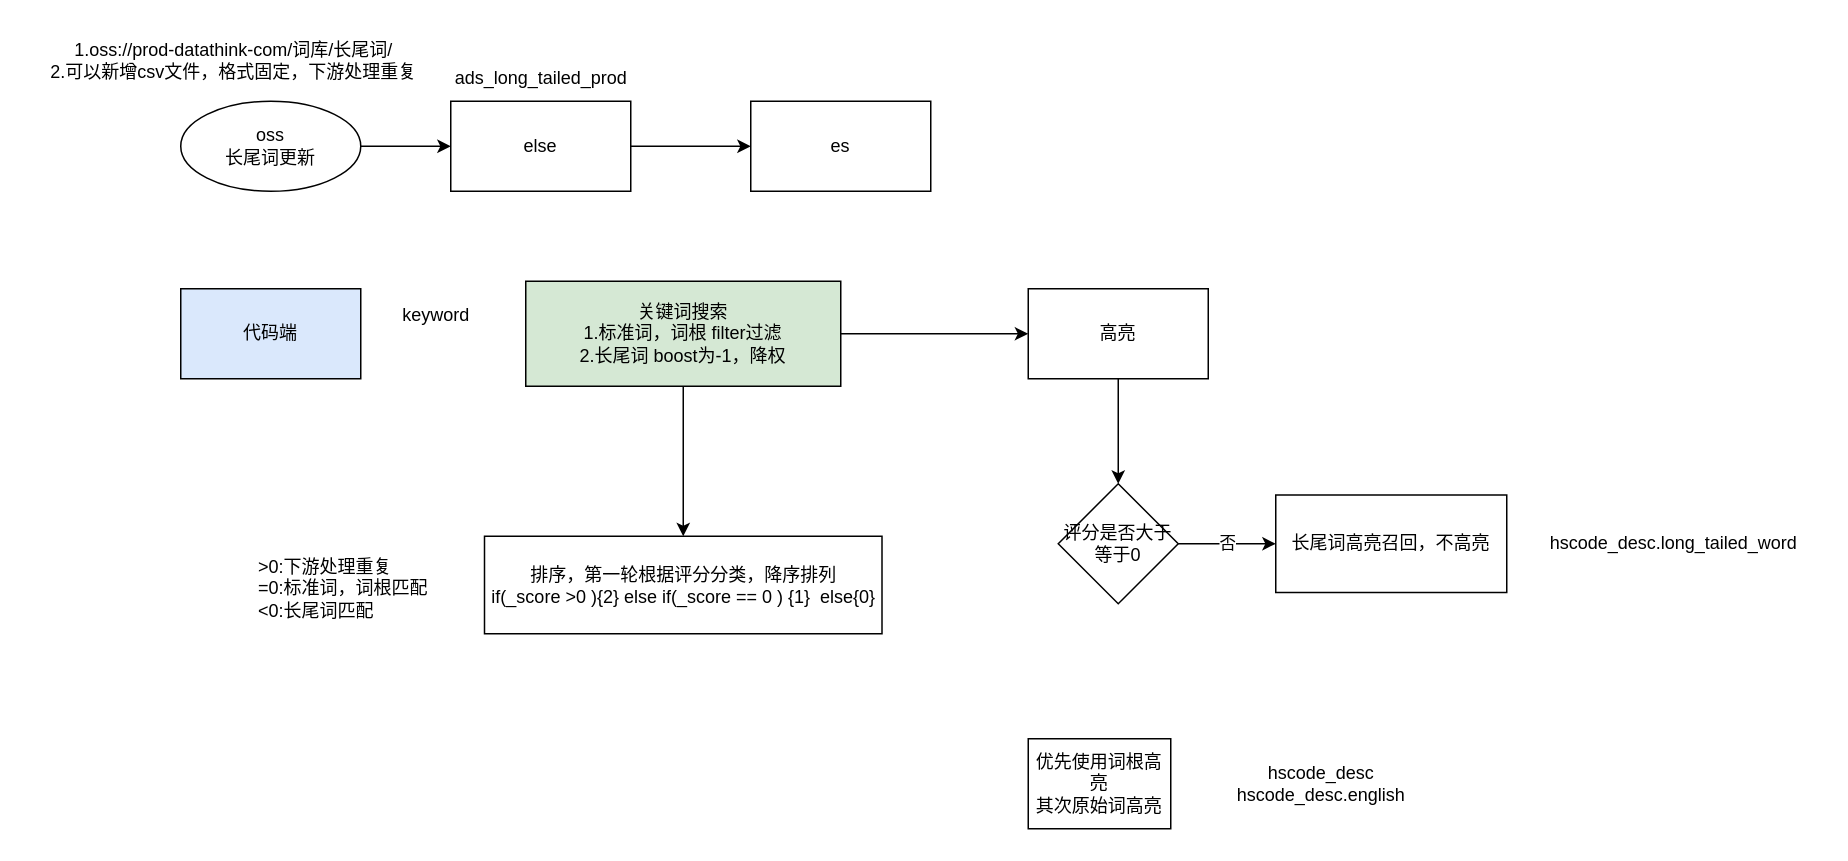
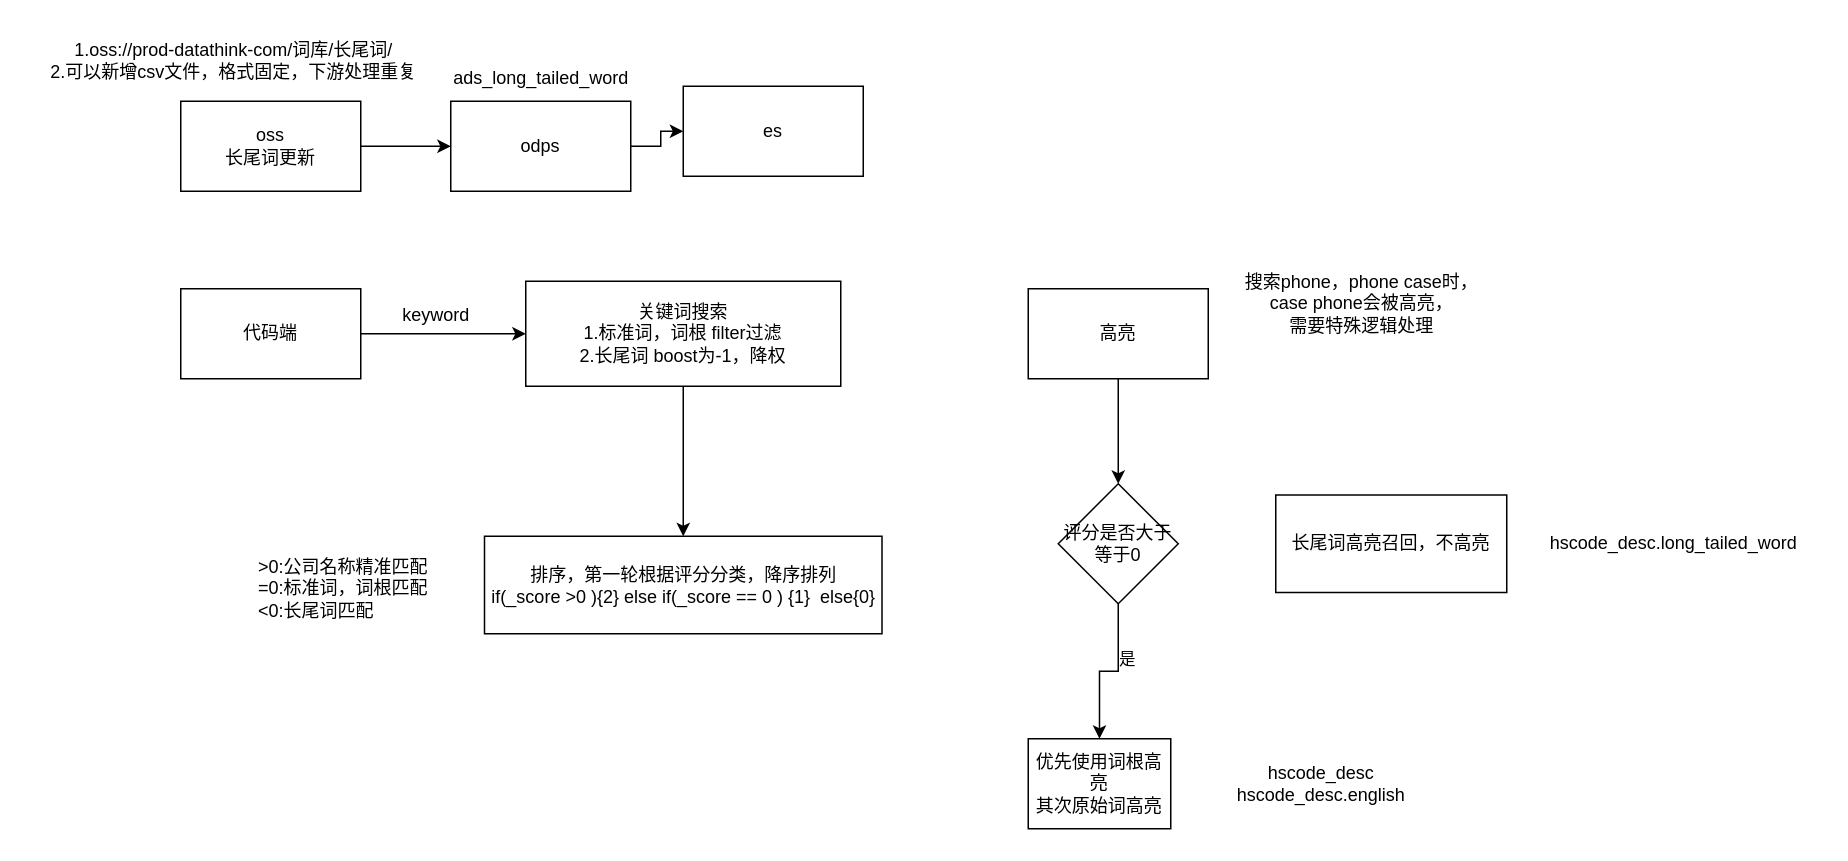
node "ads_long_tailed_prod": label "ads_long_tailed_prod" -> "ads_long_tailed_word"
node "oss 长尾词更新": shape ellipse -> rectangle
node "else": label "else" -> "odps"
node "es": moved (841, 146) -> (773, 131)
node "搜索phone，phone case时， case phone会被高亮， 需要特殊逻辑处理": added
node "代码端": fillcolor #dae8fc -> #ffffff
edge "代码端" -> "关键词搜索 1.标准词，词根 filter过滤 2.长尾词 boost为-1，降权": added
node "关键词搜索 1.标准词，词根 filter过滤 2.长尾词 boost为-1，降权": fillcolor #d5e8d4 -> #ffffff
edge "关键词搜索 1.标准词，词根 filter过滤 2.长尾词 boost为-1，降权" -> "高亮": removed
edge "评分是否大于等于0" -> "长尾词高亮召回，不高亮": removed, label "否"
node ">0:下游处理重复 =0:标准词，词根匹配 <0:长尾词匹配": label ">0:下游处理重复 =0:标准词，词根匹配 <0:长尾词匹配" -> ">0:公司名称精准匹配 =0:标准词，词根匹配 <0:长尾词匹配"
edge "评分是否大于等于0" -> "优先使用词根高亮 其次原始词高亮": added, label "是"
